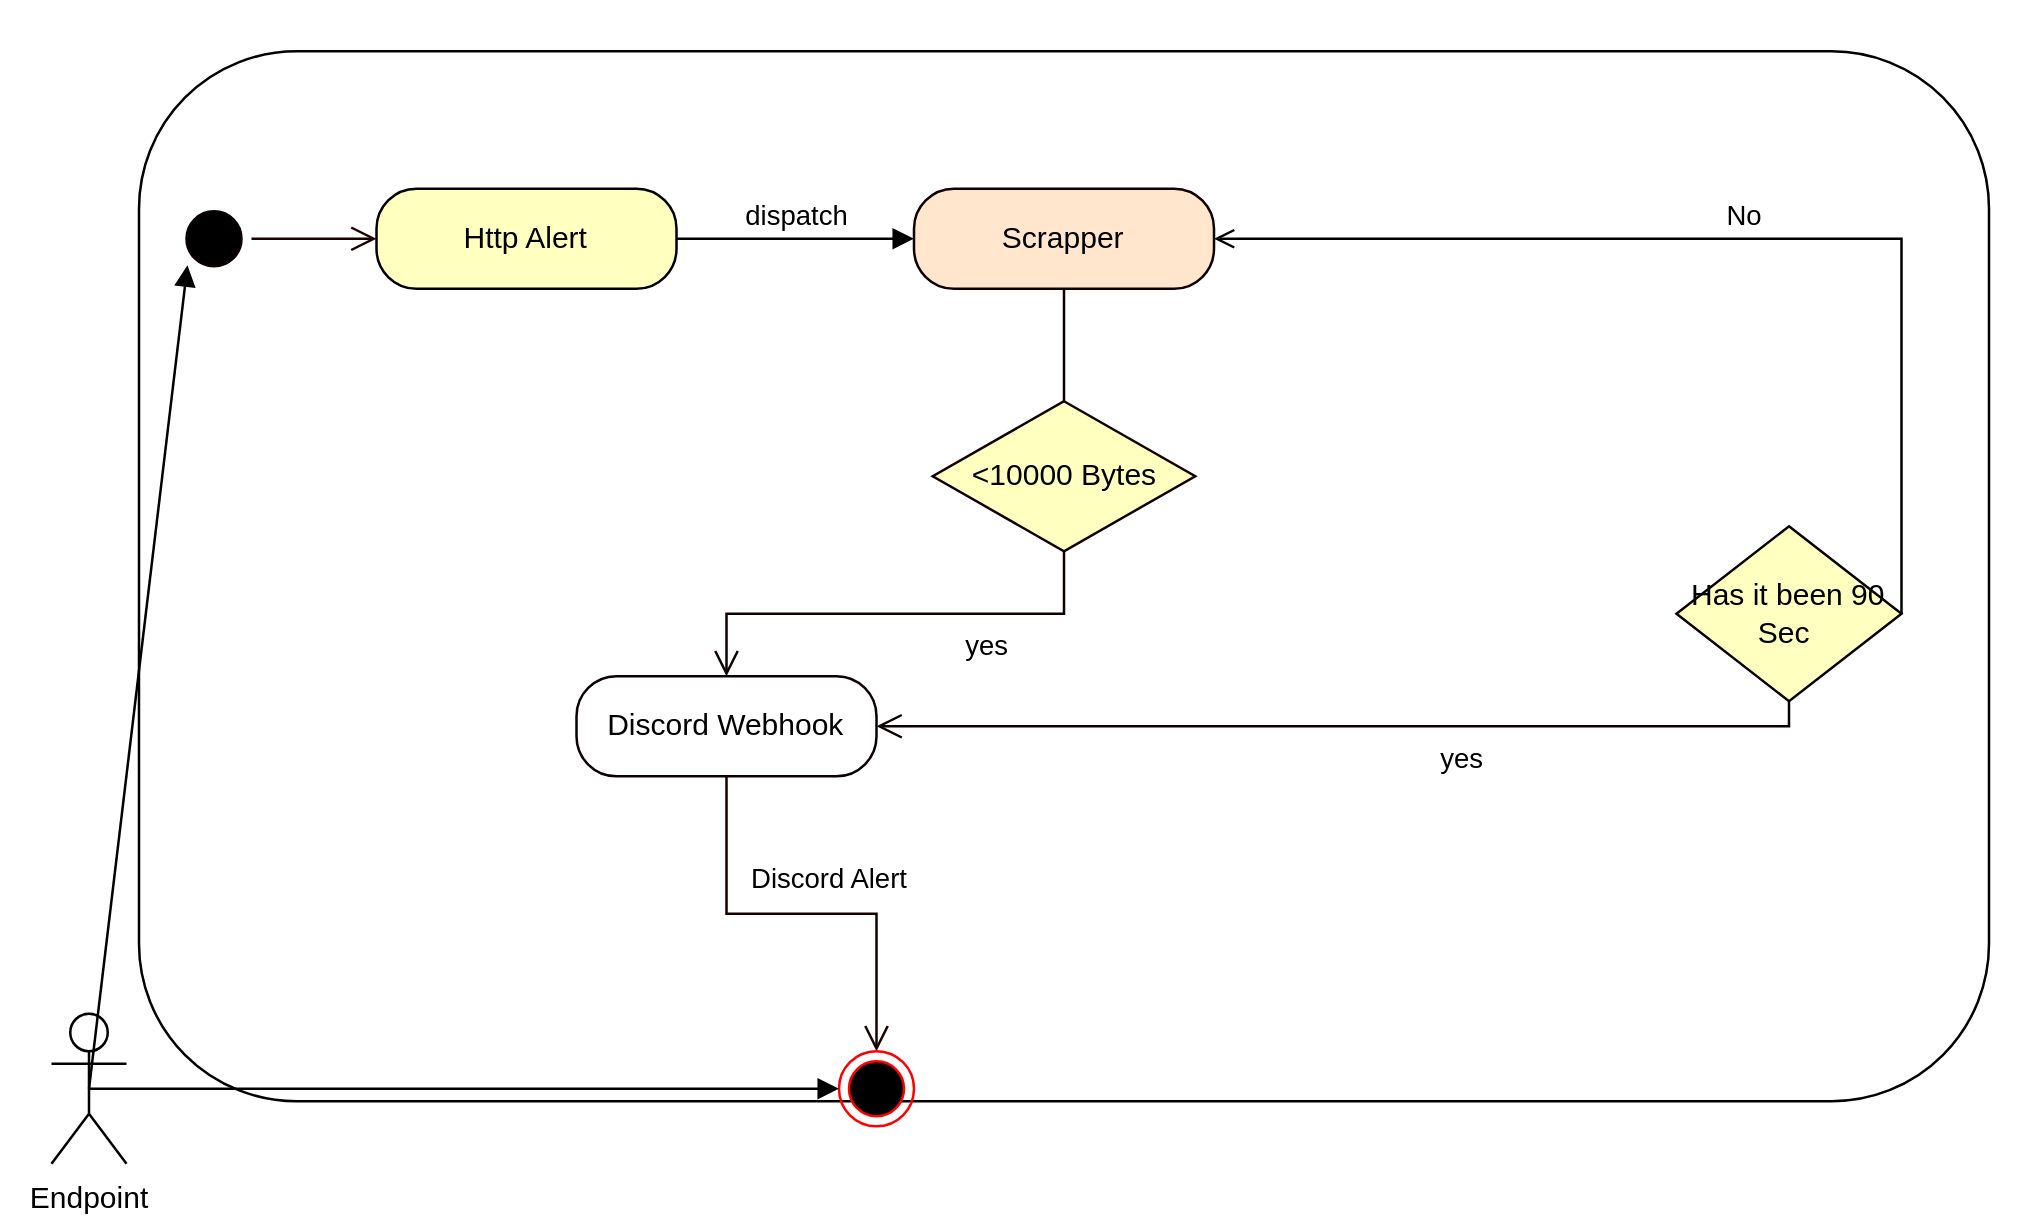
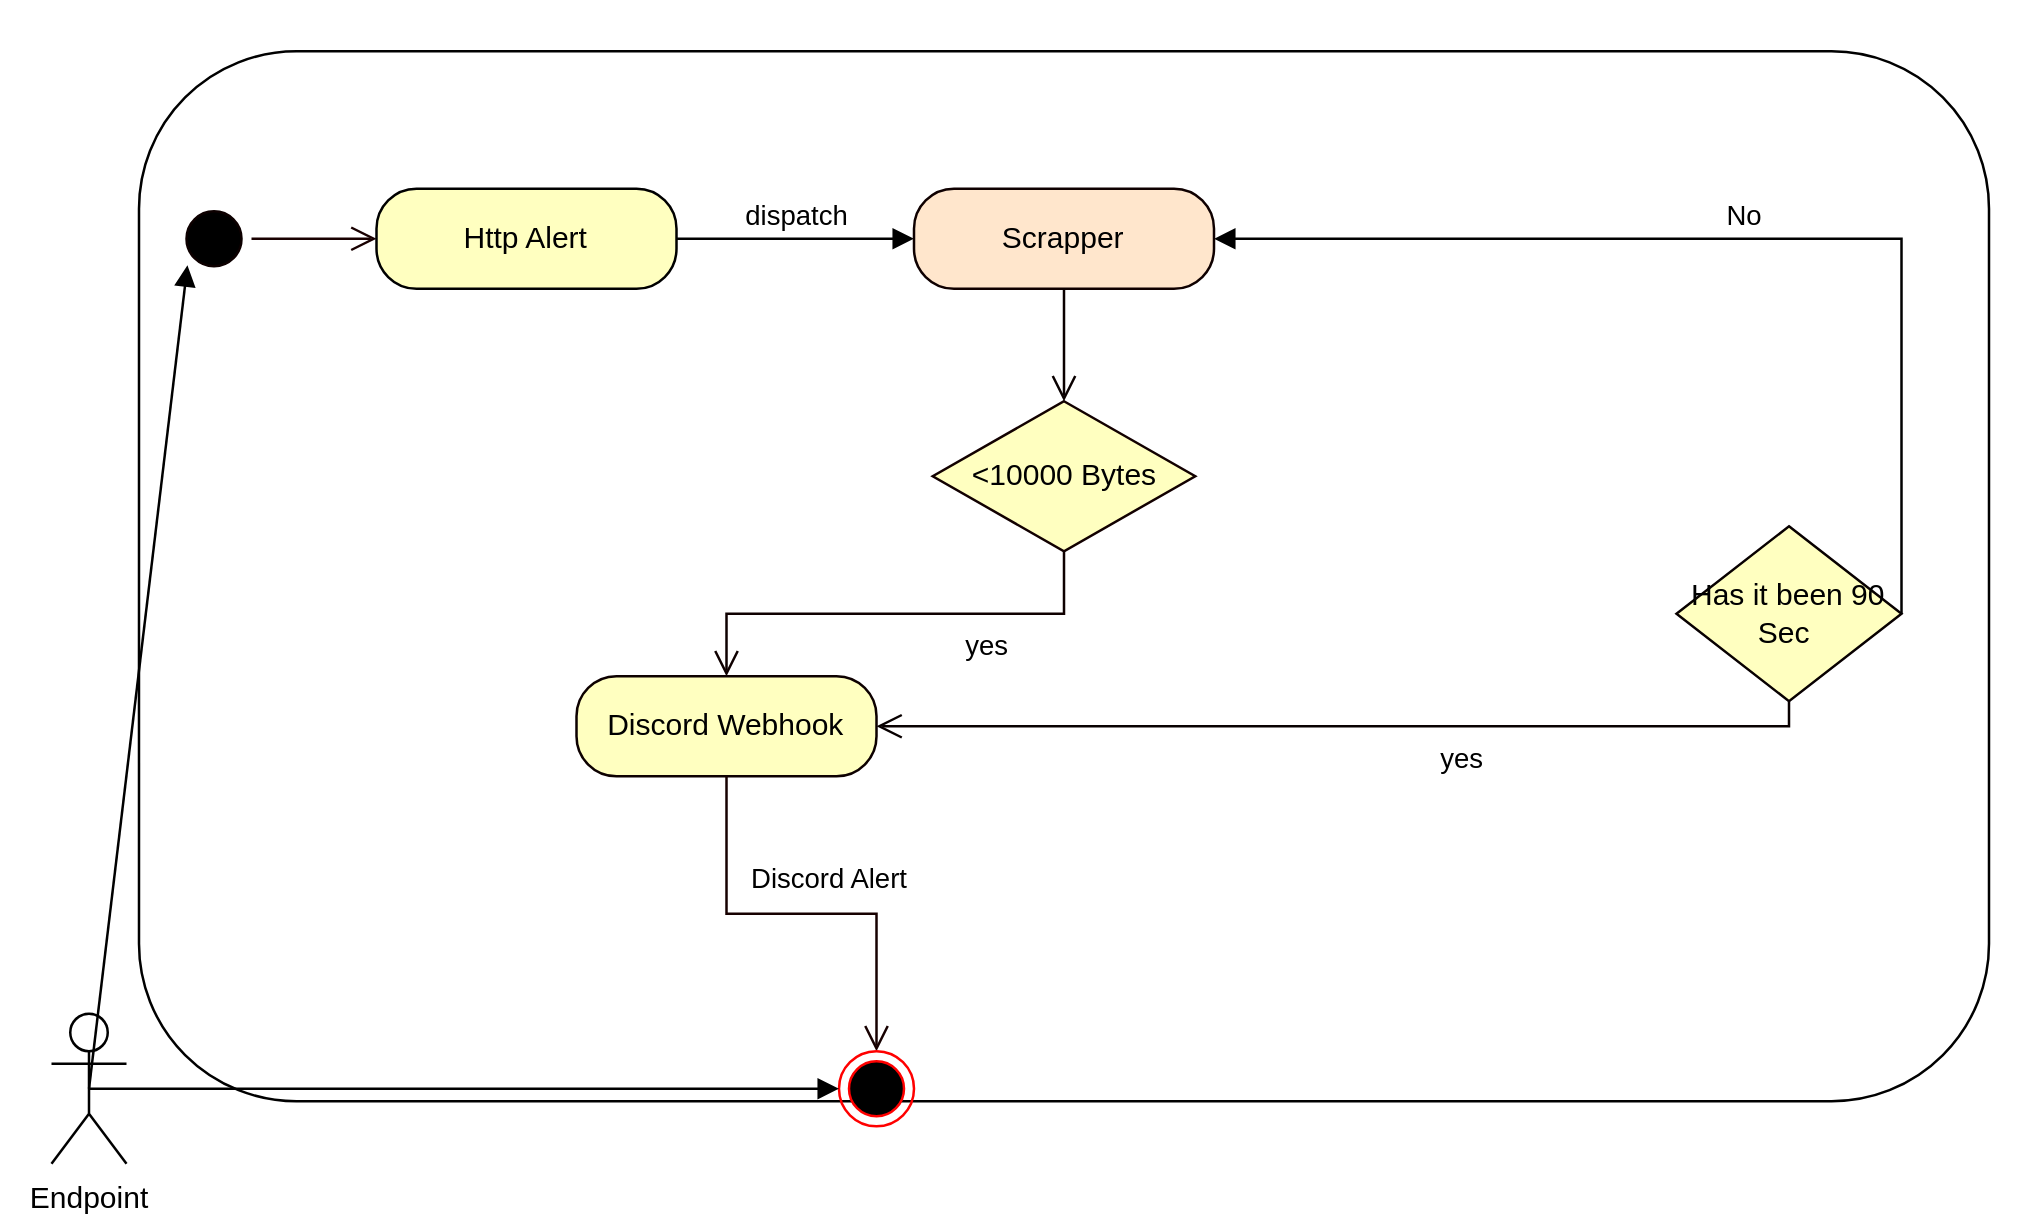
edge "Has it been 90 Sec" -> "Scrapper": arrowhead open -> block
edge "Scrapper" -- "<10000 Bytes": arrowhead none -> open
node "Discord Webhook": fillcolor #ffffff -> #ffffc0
